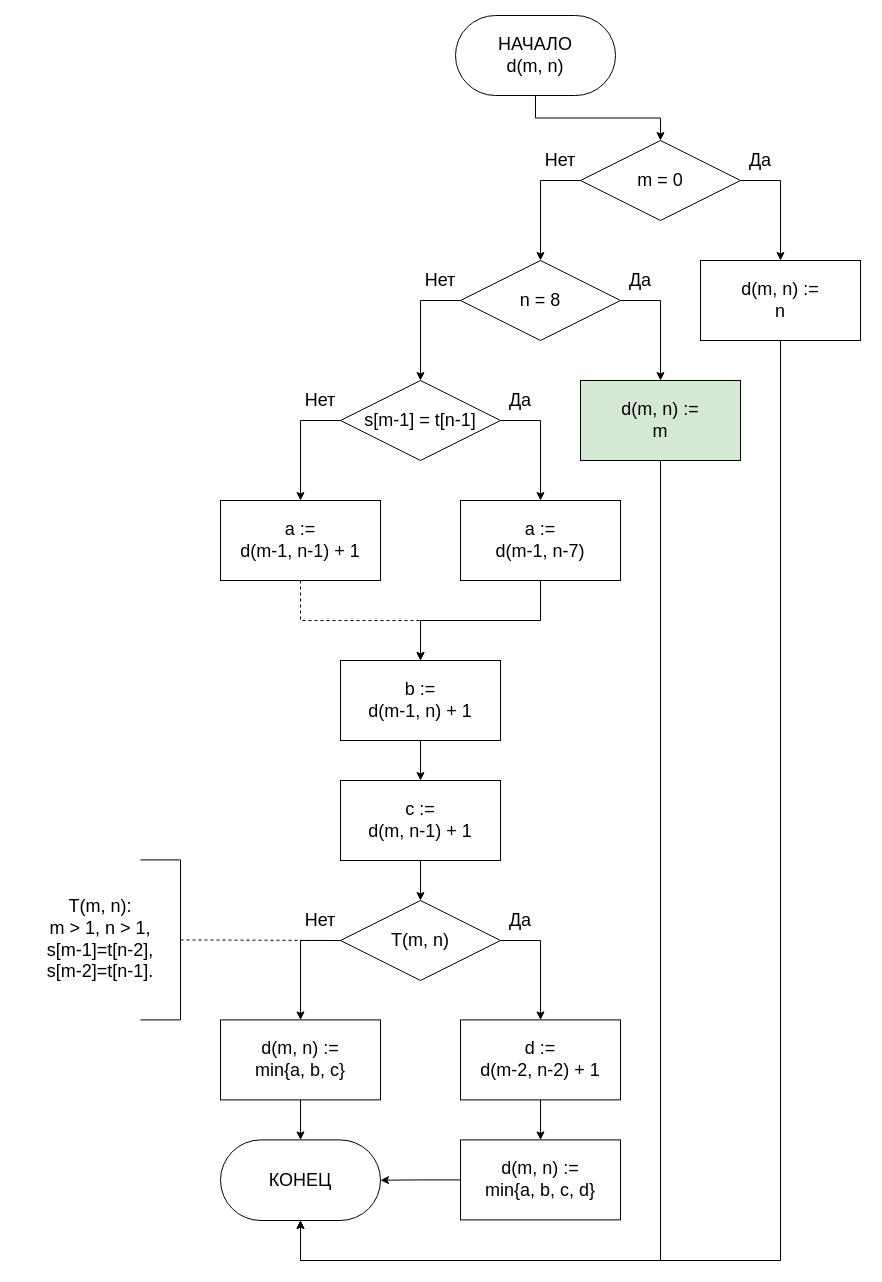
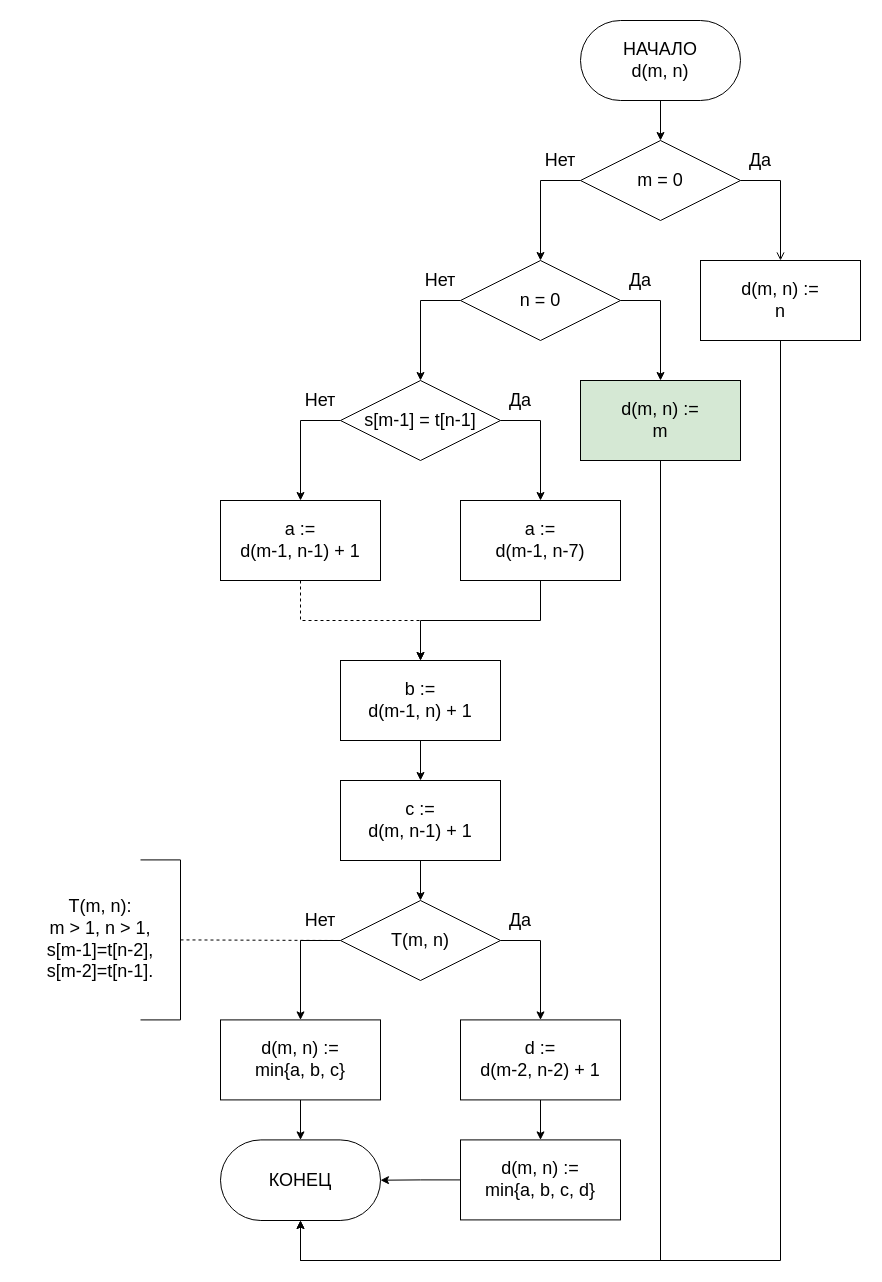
node "НАЧАЛО d(m, n)": moved (536, 56) -> (661, 61)
edge "m = 0" -> "d(m, n) := n": arrowhead classic -> open
node "n = 8": label "n = 8" -> "n = 0"
